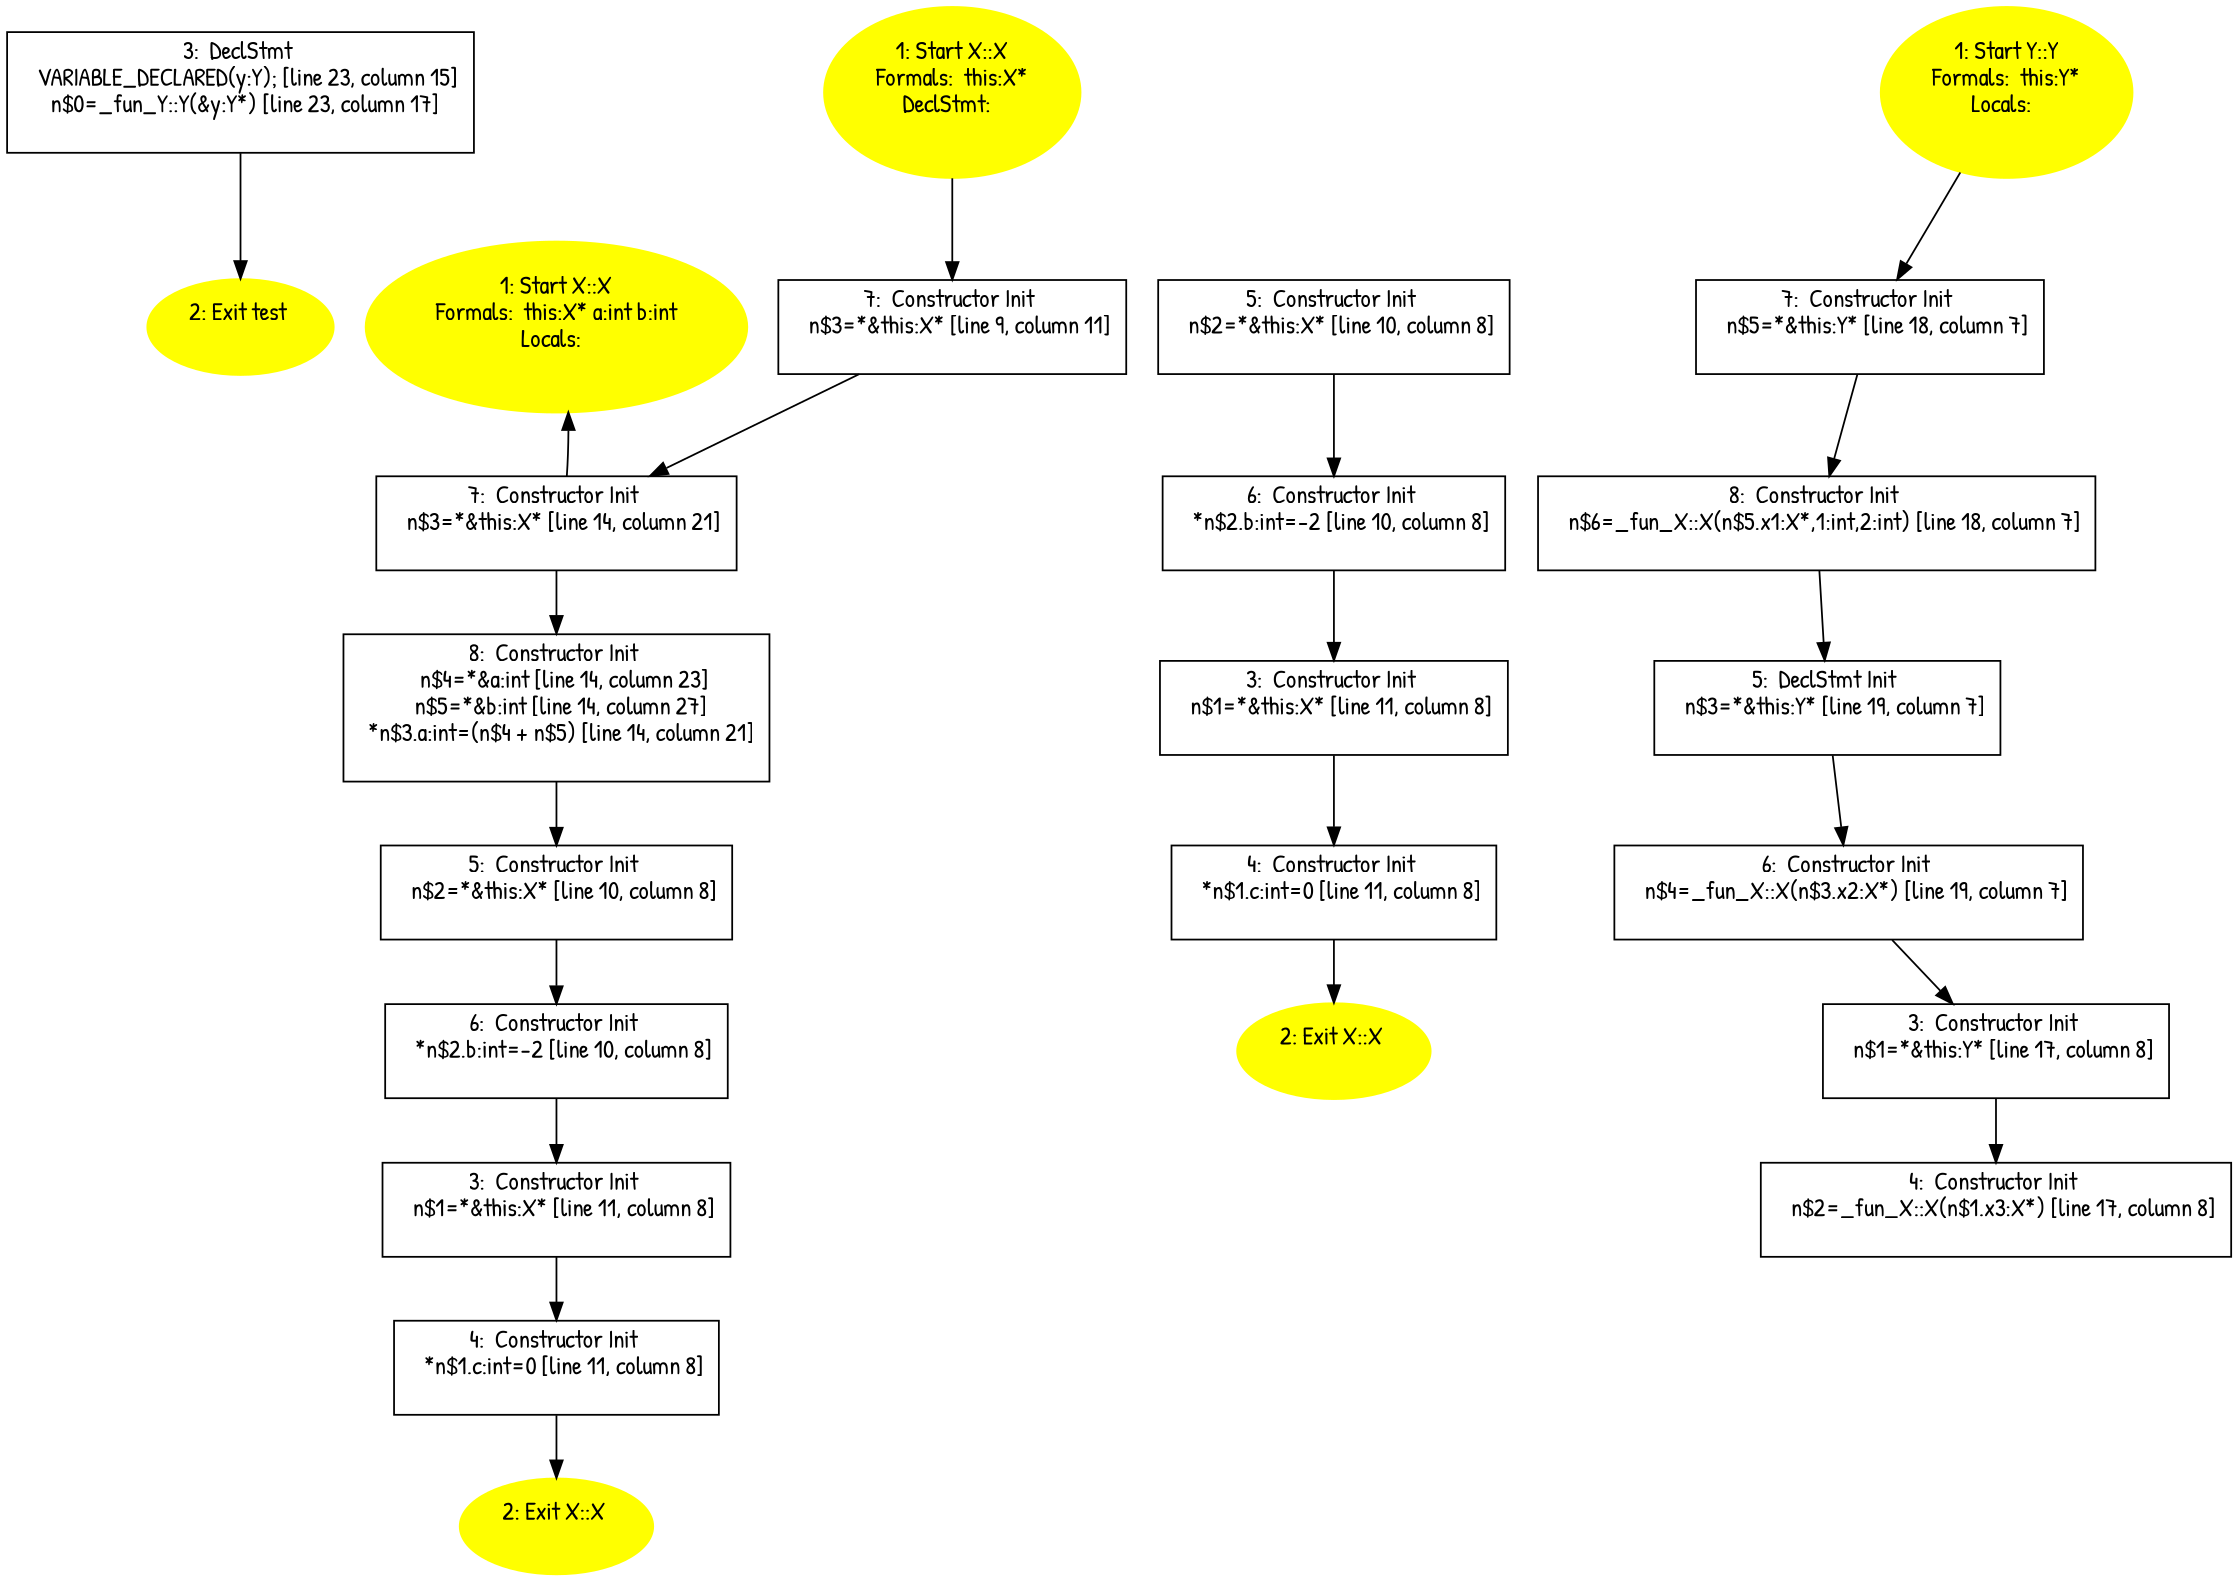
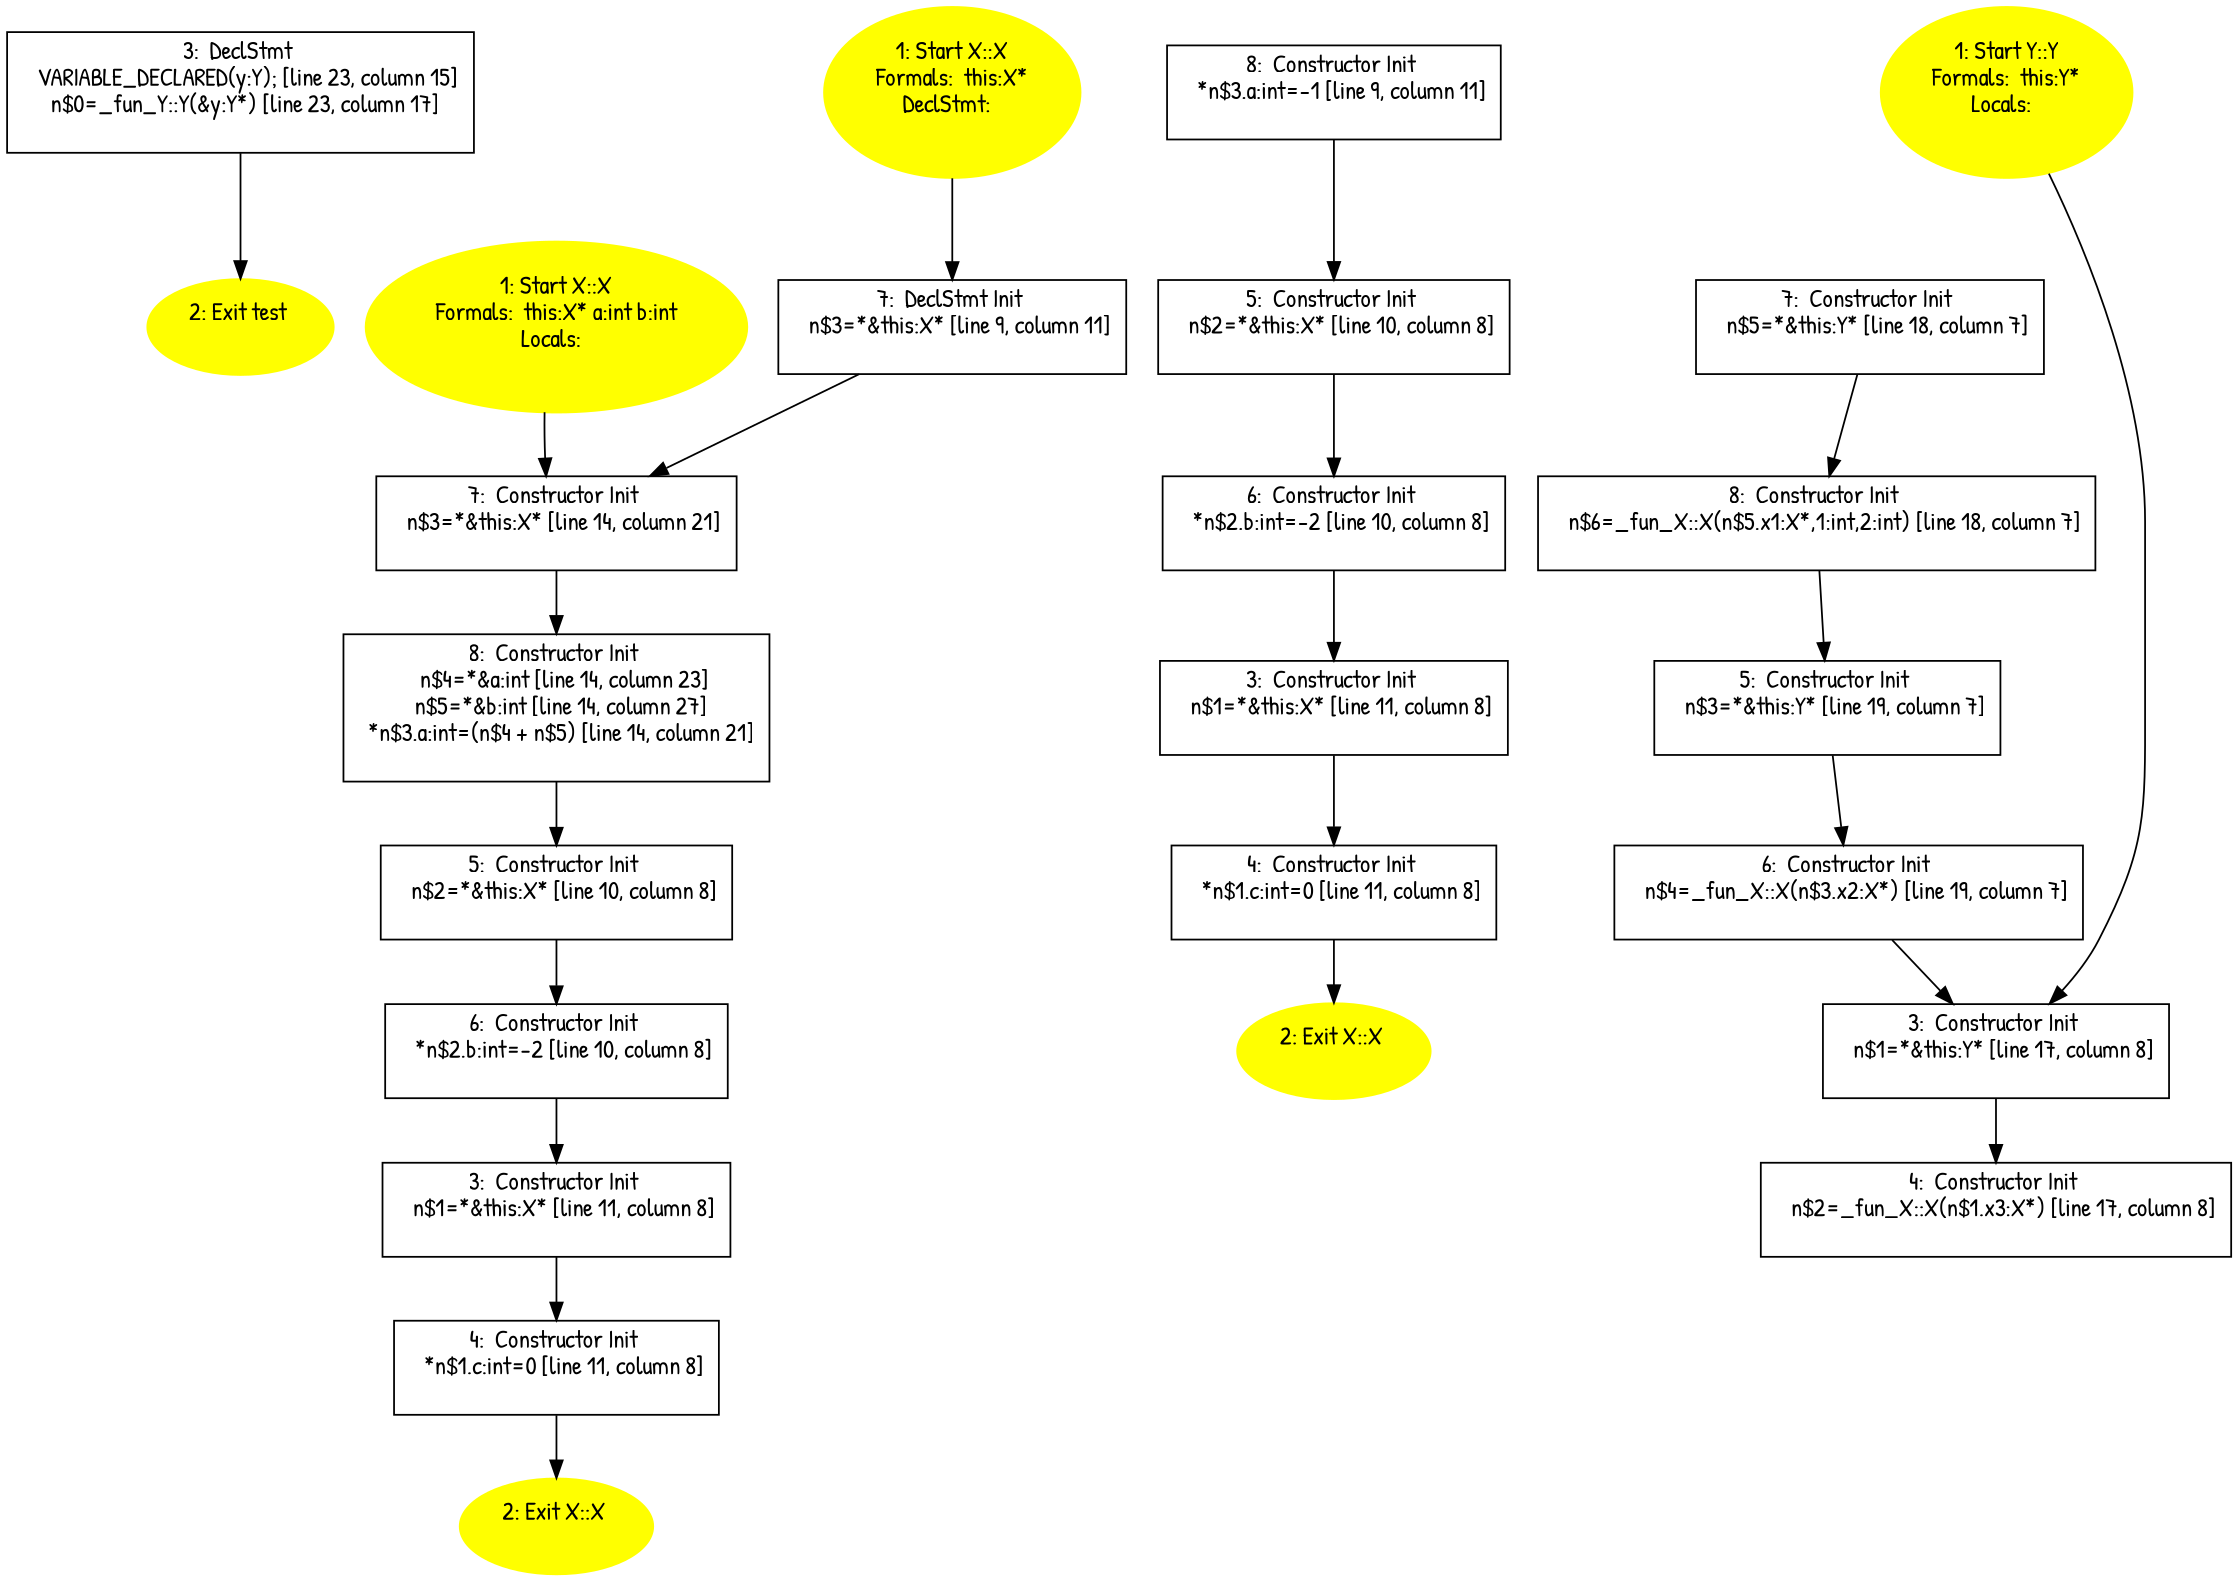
node "8:  Constructor Init *n$3.a:int=-1 [line 9, column 11]": added
edge "1: Start Y::Y Formals:  this:Y* Locals:" -> "7:  Constructor Init n$5=*&this:Y* [line 18, column 7]": now "1: Start Y::Y Formals:  this:Y* Locals:" -> "3:  Constructor Init n$1=*&this:Y* [line 17, column 8]"
node "7:  Constructor Init n$3=*&this:X* [line 9, column 11]": label "7:  Constructor Init n$3=*&this:X* [line 9, column 11]" -> "7:  DeclStmt Init n$3=*&this:X* [line 9, column 11]"
edge "7:  Constructor Init n$3=*&this:X* [line 14, column 21]" -> "1: Start X::X Formals:  this:X* a:int b:int Locals:": reversed
node "5:  DeclStmt Init n$3=*&this:Y* [line 19, column 7]": label "5:  DeclStmt Init n$3=*&this:Y* [line 19, column 7]" -> "5:  Constructor Init n$3=*&this:Y* [line 19, column 7]"
